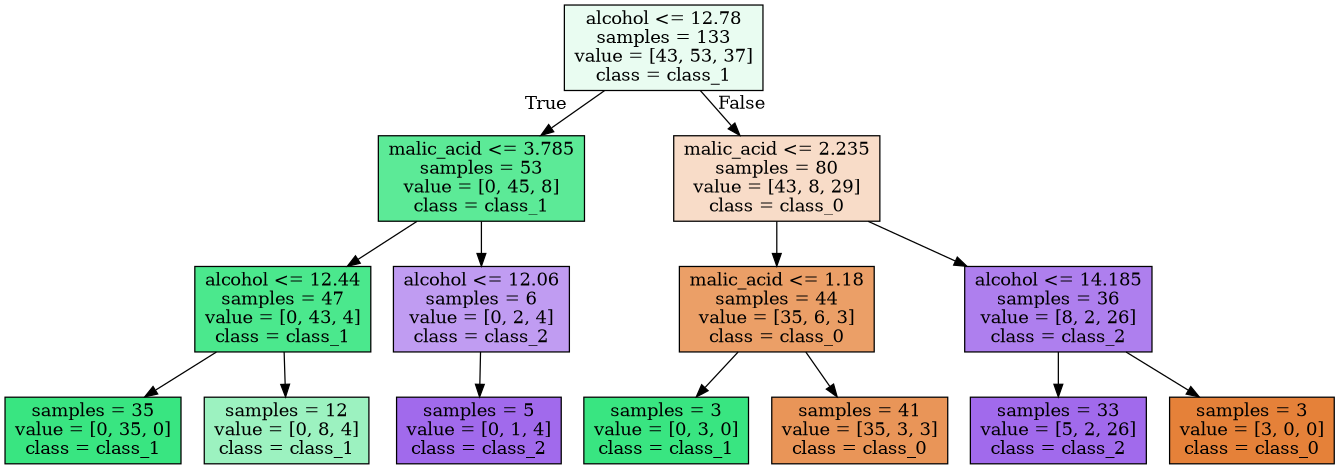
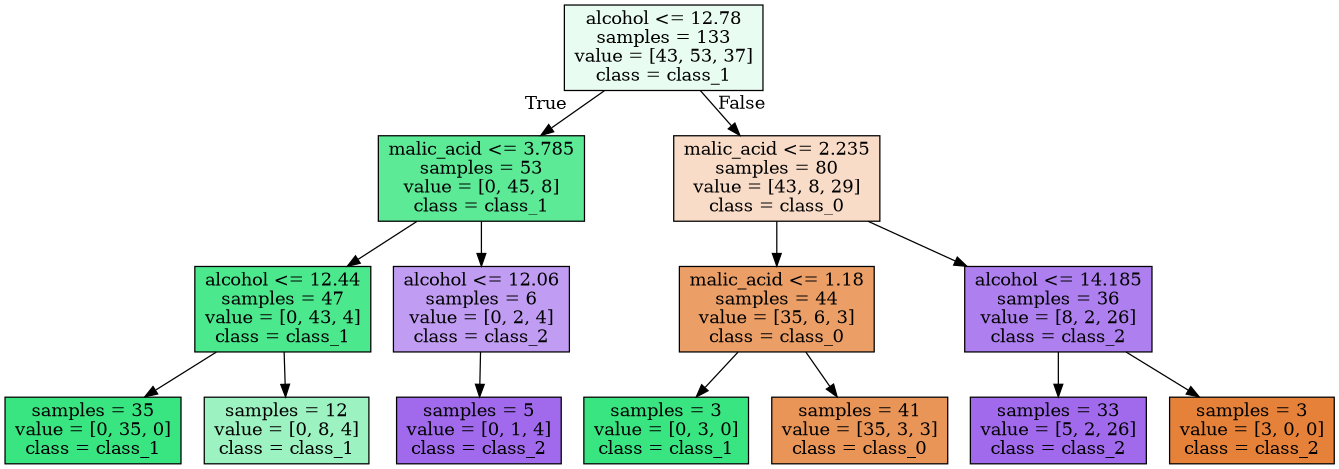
node "samples = 3 value = [3, 0, 0] class = class_0": label "samples = 3 value = [3, 0, 0] class = class_0" -> "samples = 3 value = [3, 0, 0] class = class_2"
